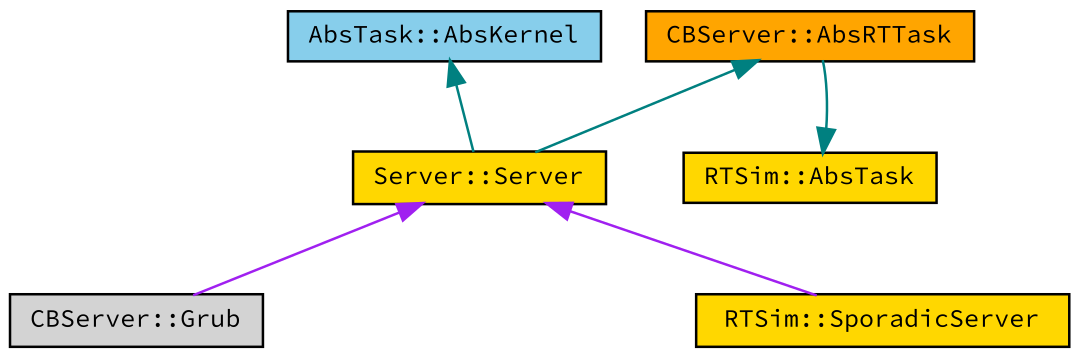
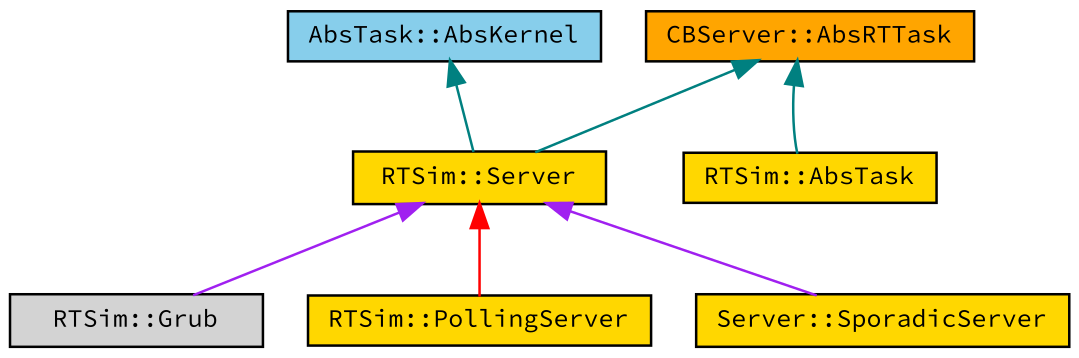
edge "CBServer::AbsRTTask" -> "RTSim::AbsTask": reversed
node "Server::Server": label "Server::Server" -> "RTSim::Server"
node "CBServer::Grub": label "CBServer::Grub" -> "RTSim::Grub"
node "RTSim::PollingServer": added
node "RTSim::SporadicServer": label "RTSim::SporadicServer" -> "Server::SporadicServer"
